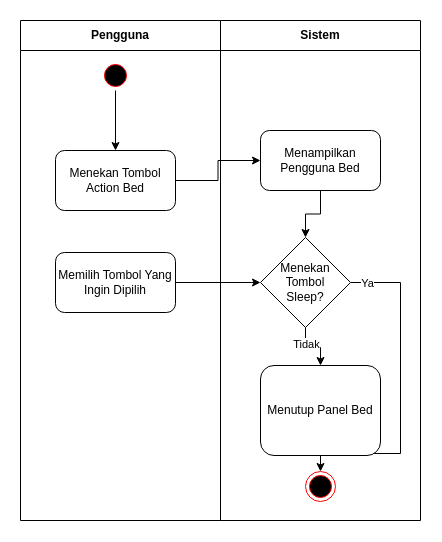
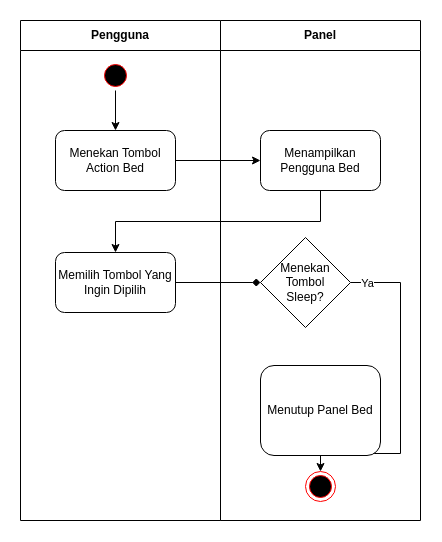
node "Sistem": label "Sistem" -> "Panel"
node "Menekan Tombol Action Bed": moved (116, 181) -> (116, 161)
edge "Menampilkan Pengguna Bed" -> "Menekan Tombol Sleep?": now "Menampilkan Pengguna Bed" -> "Memilih Tombol Yang Ingin Dipilih"
edge "Memilih Tombol Yang Ingin Dipilih" -> "Menekan Tombol Sleep?": arrowhead classic -> diamond
edge "Menekan Tombol Sleep?" -> "Menutup Panel Bed": removed, label "Tidak"
